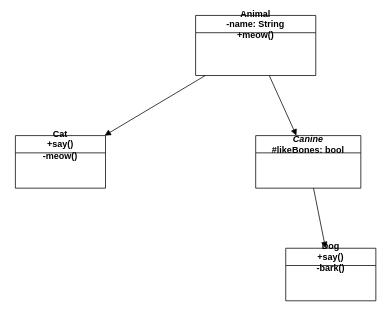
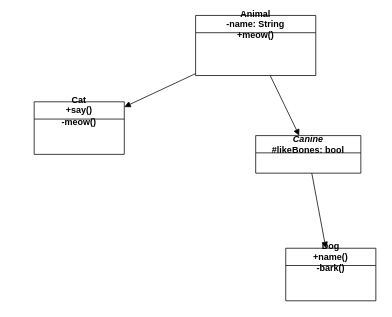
node "Cat +say() -meow()": moved (60, 162) -> (79, 128)
node "Canine #likeBones: bool": size 105x53 -> 105x38
node "Dog +say() -bark()": label "Dog +say() -bark()" -> "Dog +name() -bark()"
